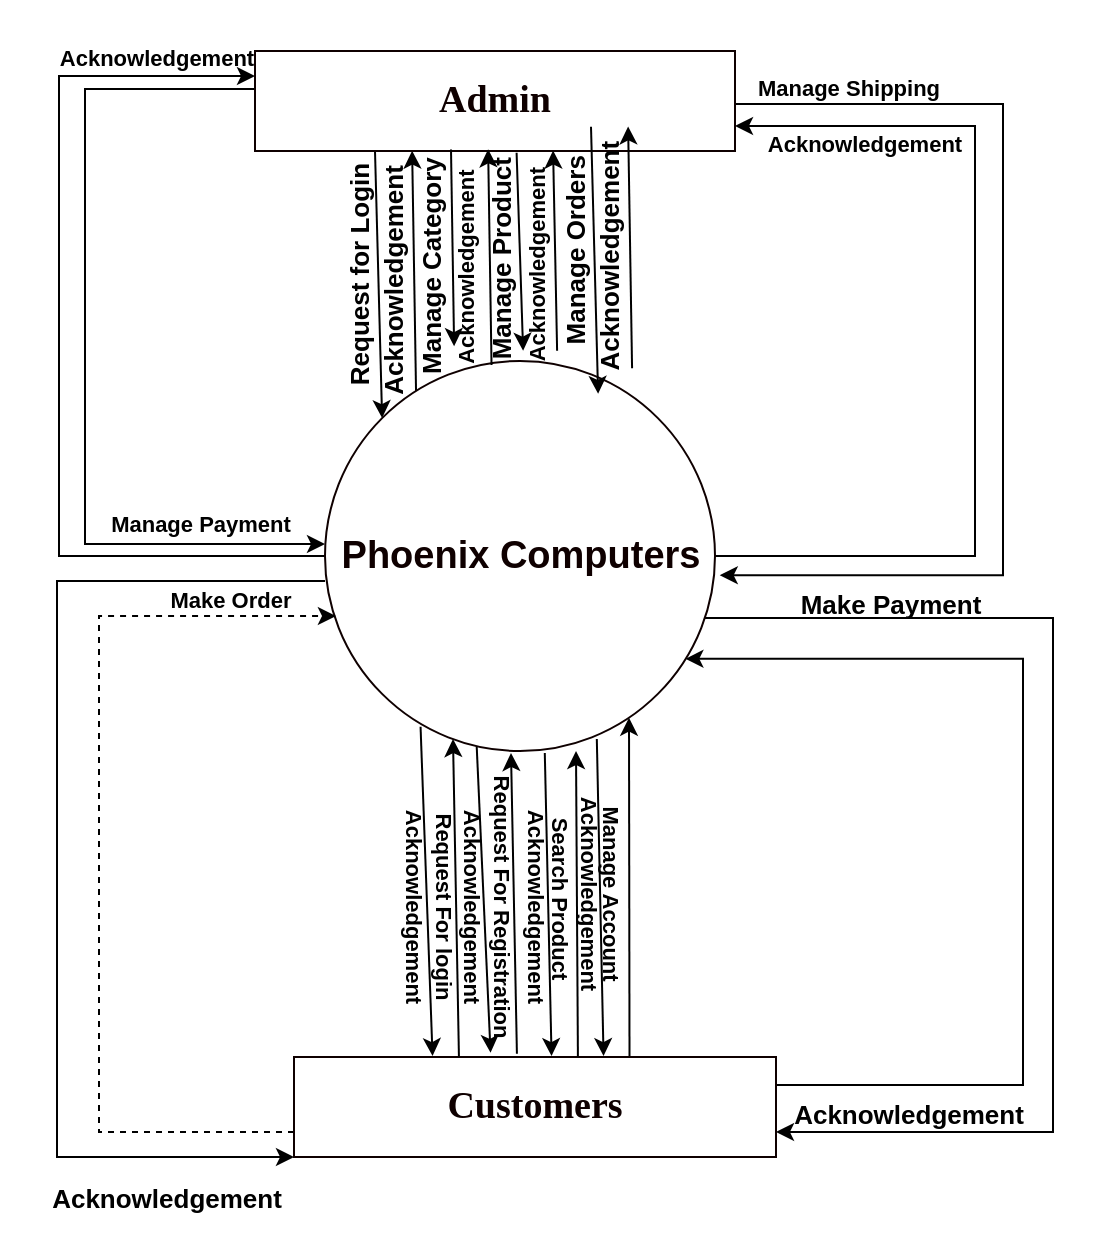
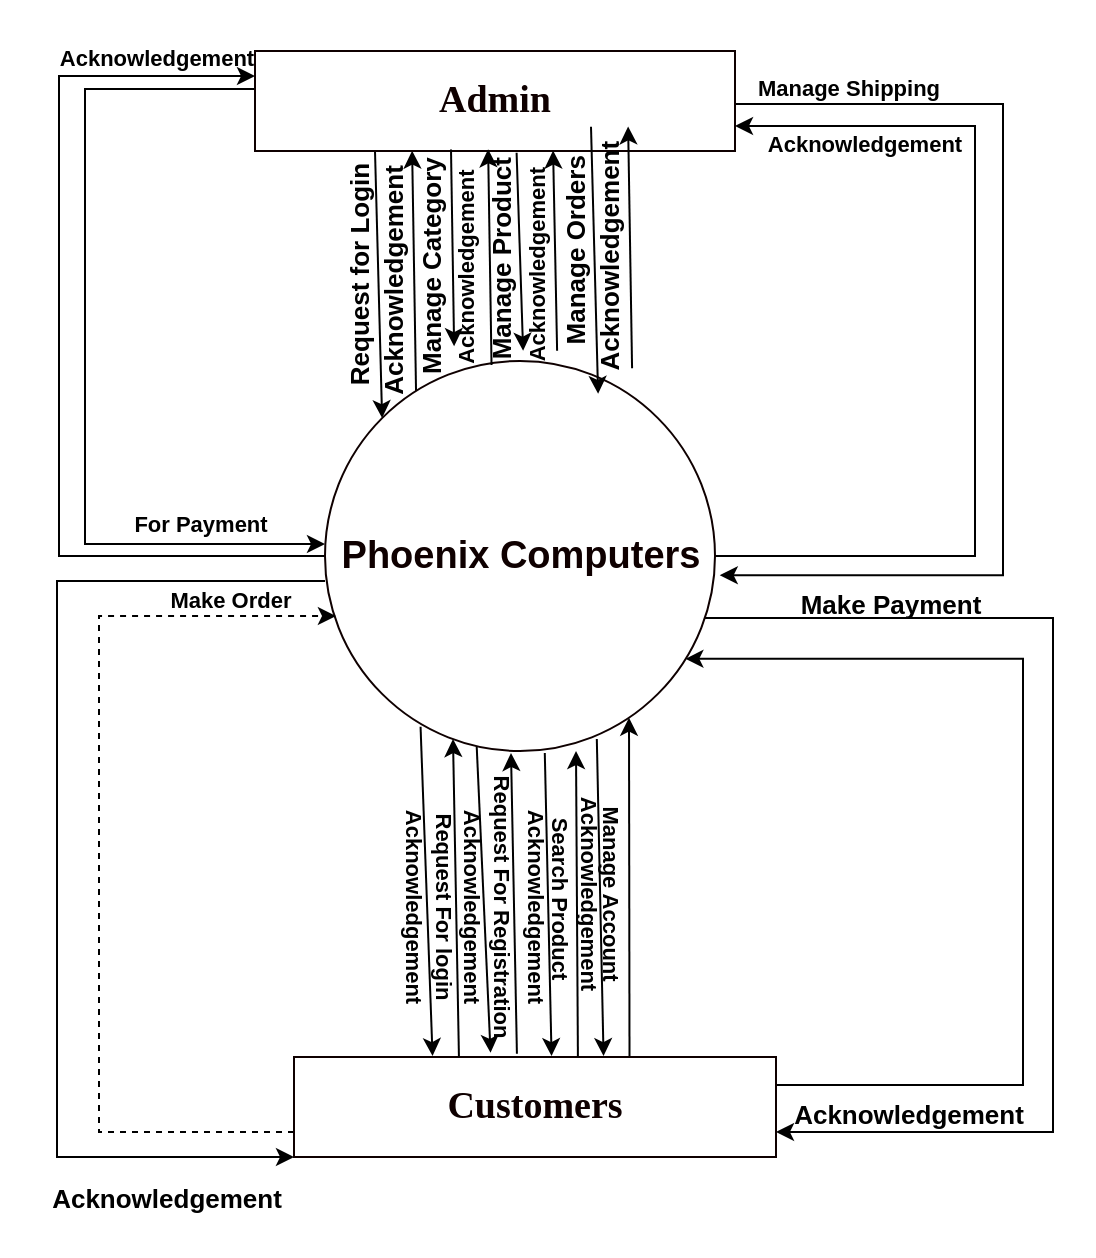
node "Manage Payment": label "Manage Payment" -> "For Payment"
